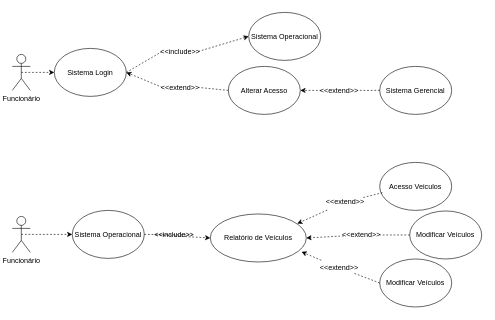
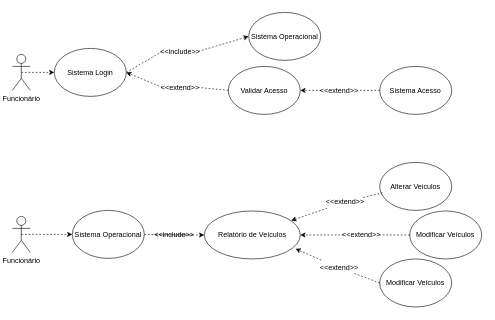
node "Alterar Acesso": label "Alterar Acesso" -> "Validar Acesso"
node "Sistema Gerencial": label "Sistema Gerencial" -> "Sistema Acesso"
node "Acesso Veiculos": label "Acesso Veiculos" -> "Alterar Veiculos"
node "Relatório de Veículos": moved (258, 238) -> (252, 235)
